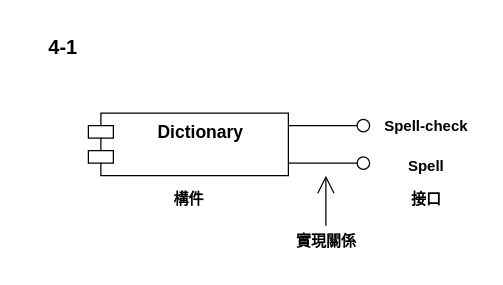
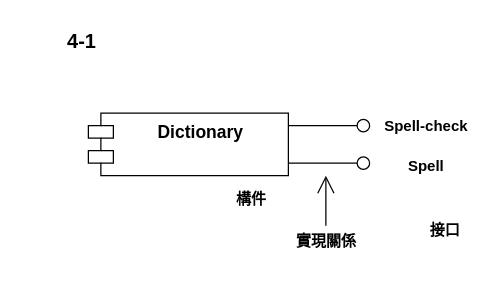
node "4-1": moved (63, 44) -> (82, 38)
node "構件": moved (188, 199) -> (251, 199)
node "接口": moved (426, 199) -> (444, 231)
